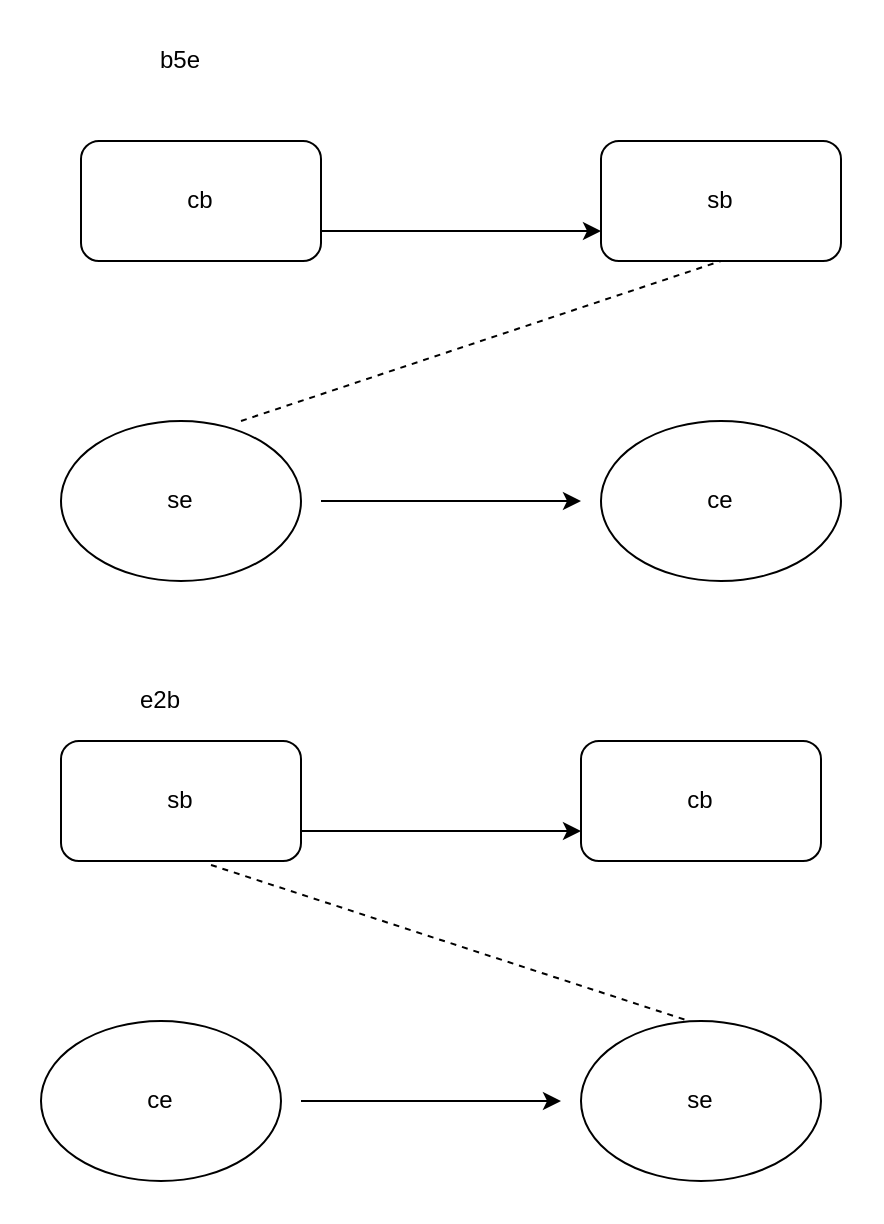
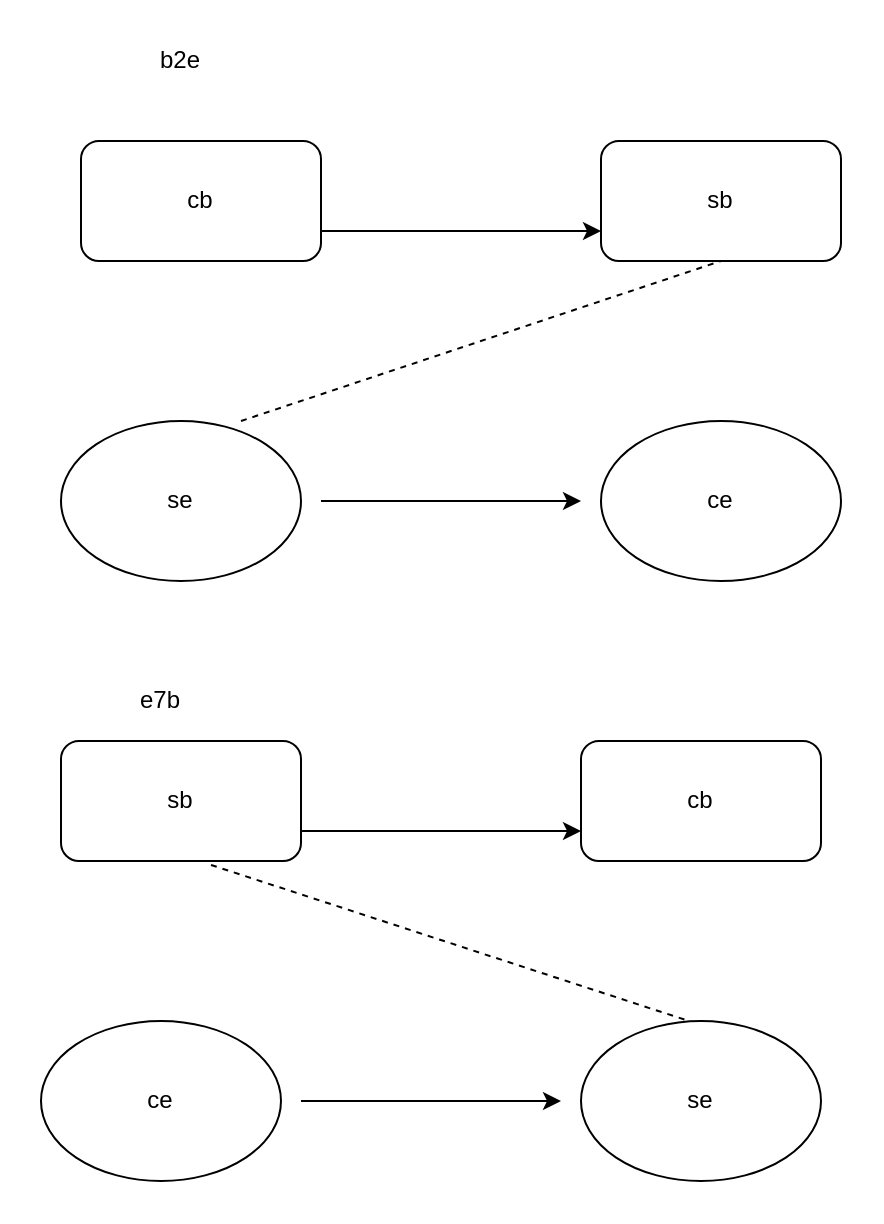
node "b5e": label "b5e" -> "b2e"
node "e2b": label "e2b" -> "e7b"
